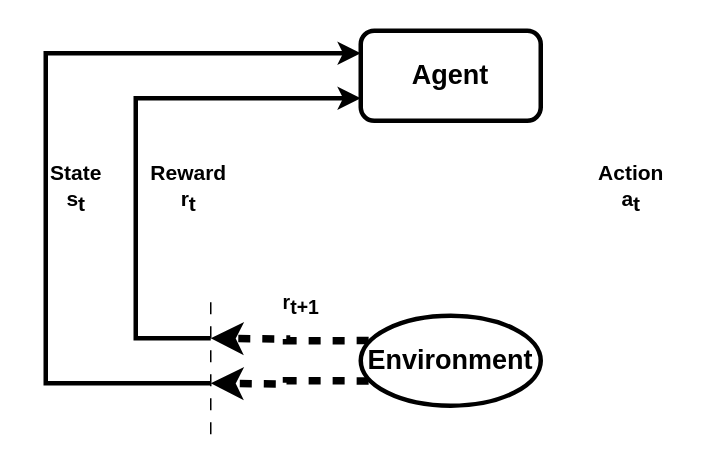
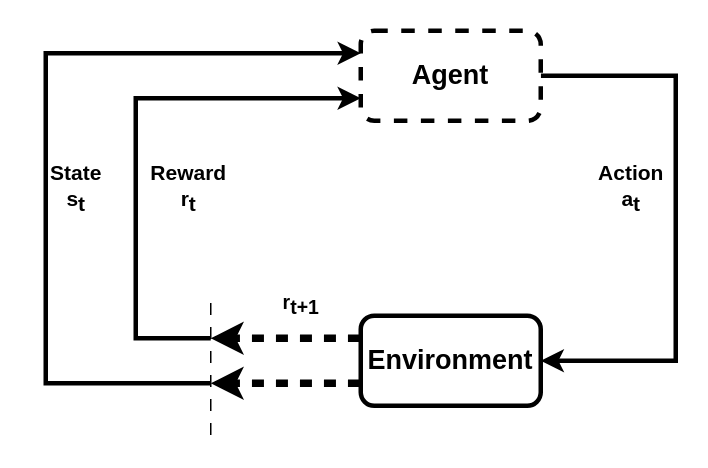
node "Agent": style solid -> dashed
edge "Agent" -> "Environment": added
node "Environment": shape ellipse -> rounded rectangle
